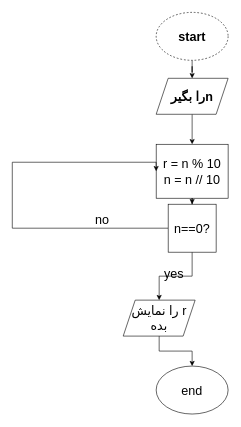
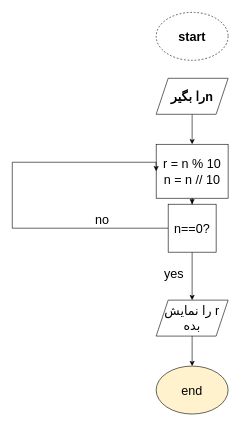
edge "start" -> "nرا بگیر": removed
node "r را نمایش بده": moved (159, 318) -> (192, 318)
node "end": fillcolor #ffffff -> #fff2cc
